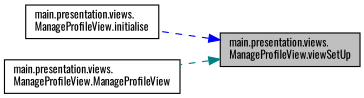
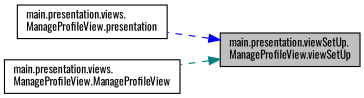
node "main.presentation.views. ManageProfileView.initialise": label "main.presentation.views. ManageProfileView.initialise" -> "main.presentation.views. ManageProfileView.presentation"
node "main.presentation.views. ManageProfileView.viewSetUp": label "main.presentation.views. ManageProfileView.viewSetUp" -> "main.presentation.viewSetUp. ManageProfileView.viewSetUp"
